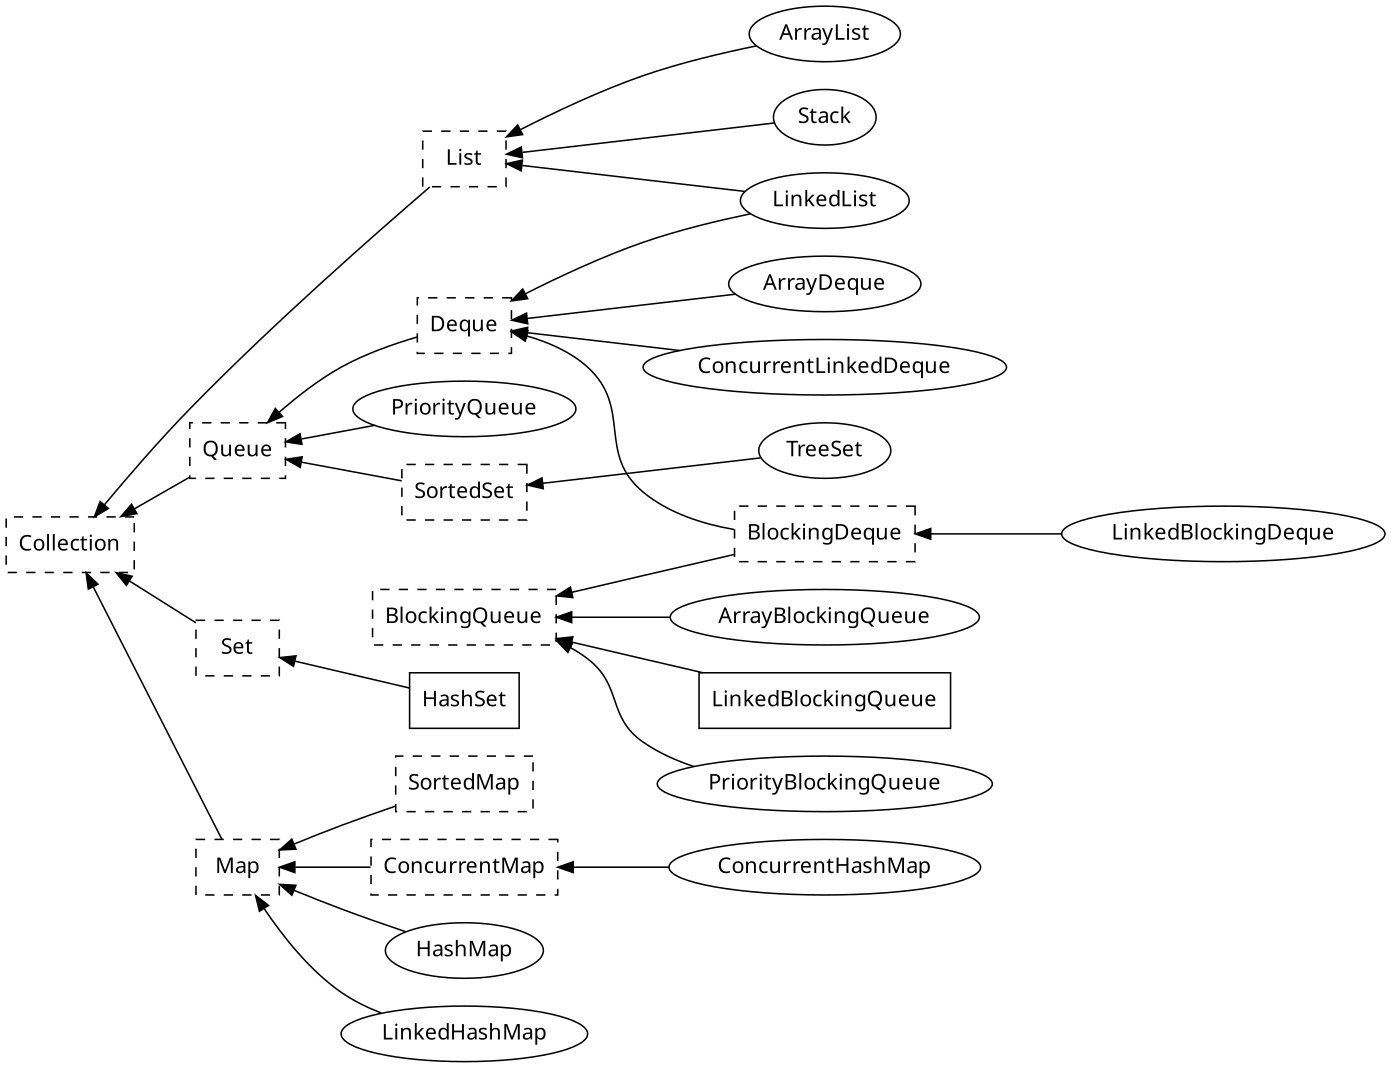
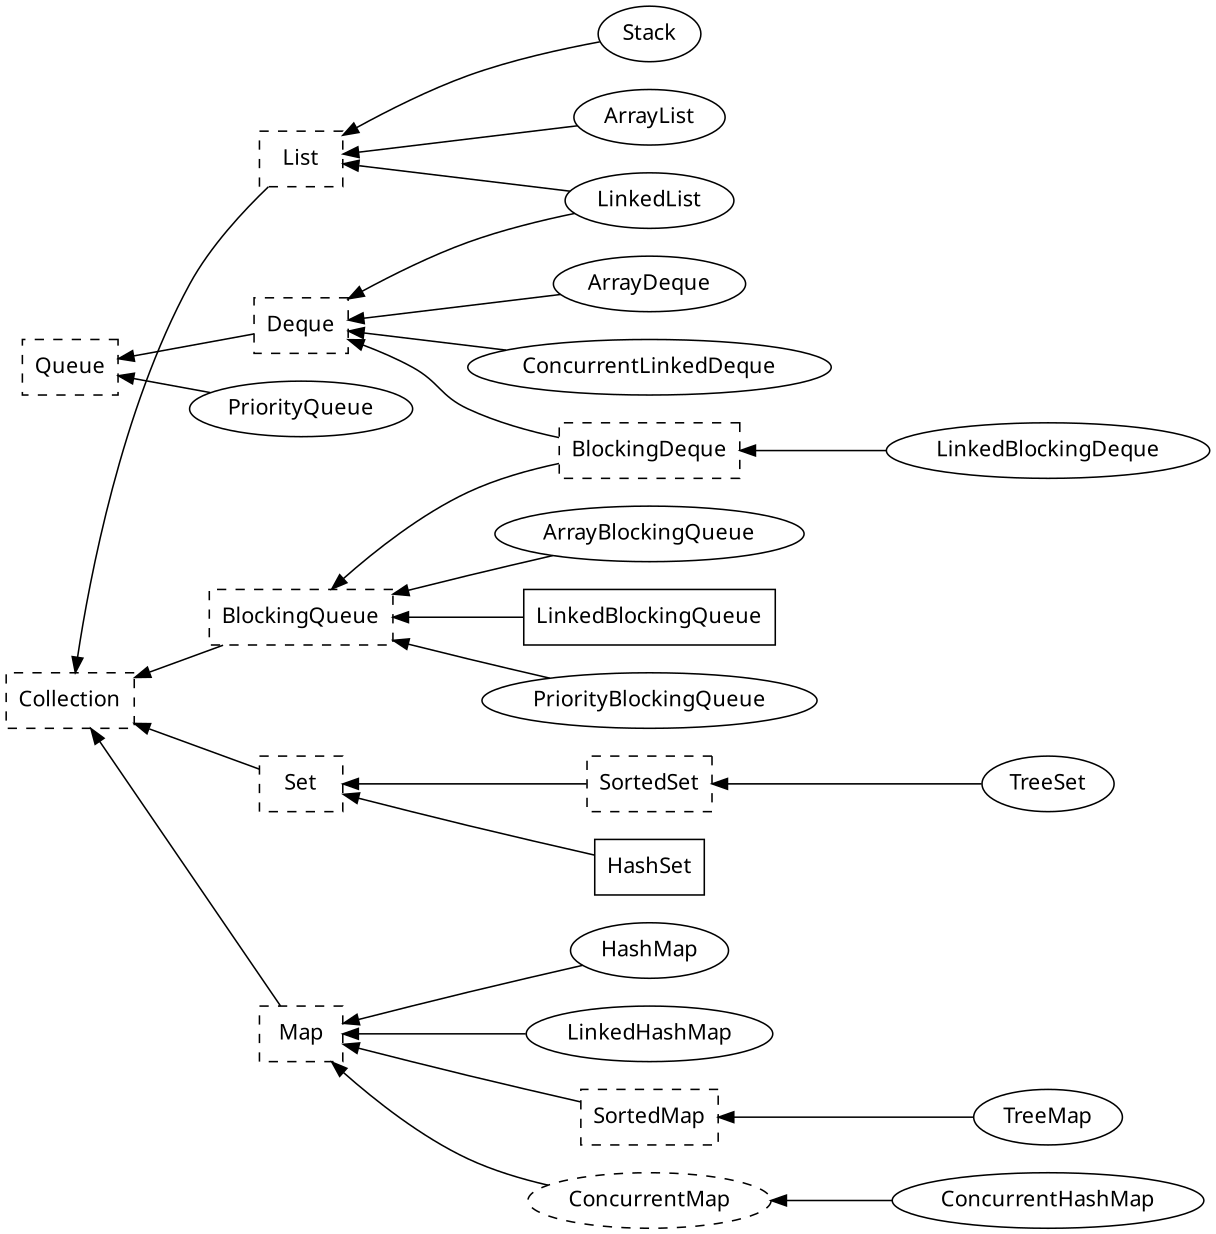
edge "SortedSet" -> "Queue": now "SortedSet" -> "Set"
edge "Queue" -> "Collection": now "BlockingQueue" -> "Collection"
node "ConcurrentMap": shape box -> ellipse
node "TreeMap": added
